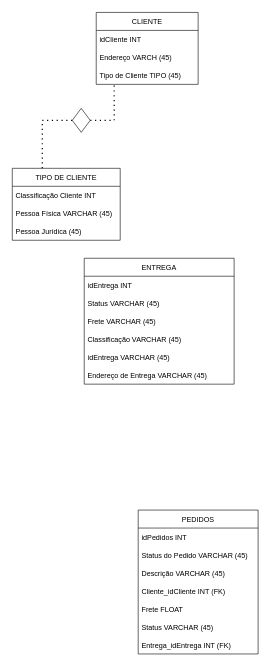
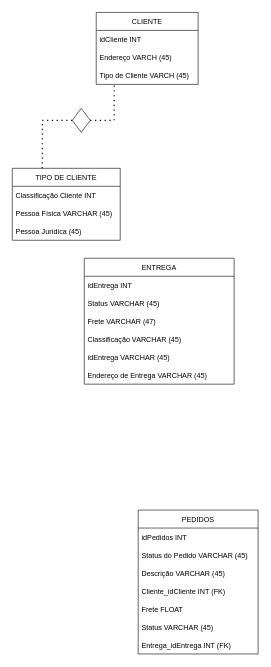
node "Tipo de Cliente TIPO (45)": label "Tipo de Cliente TIPO (45)" -> "Tipo de Cliente VARCH (45)"
node "Frete VARCHAR (45)": label "Frete VARCHAR (45)" -> "Frete VARCHAR (47)"
